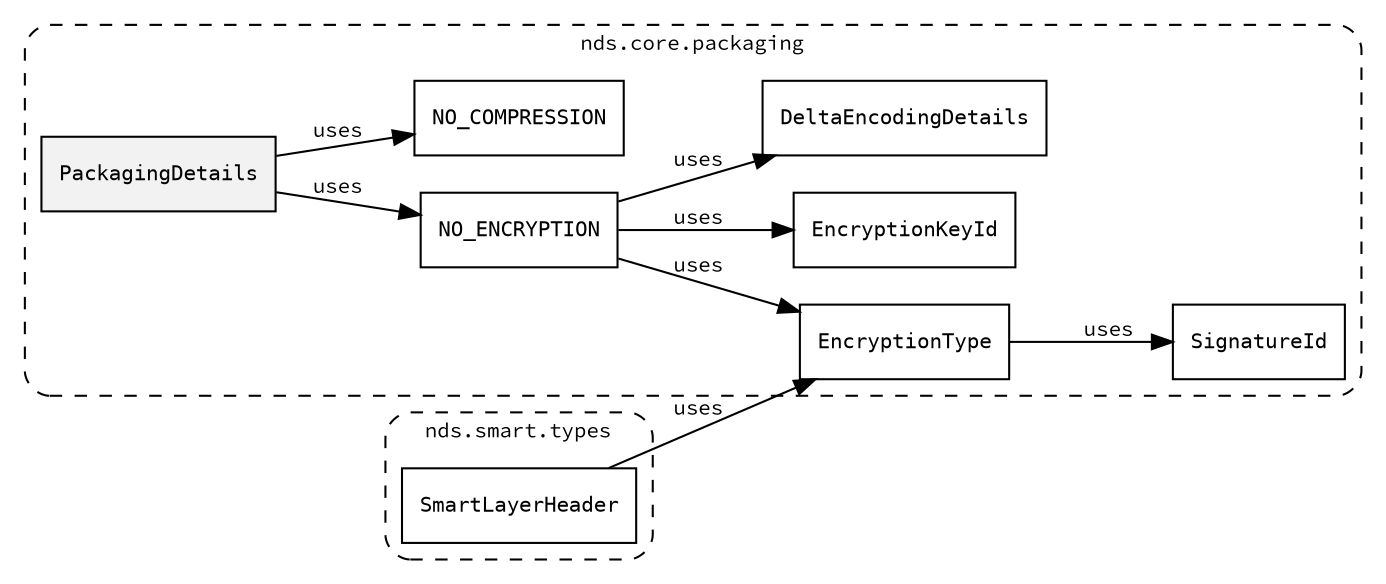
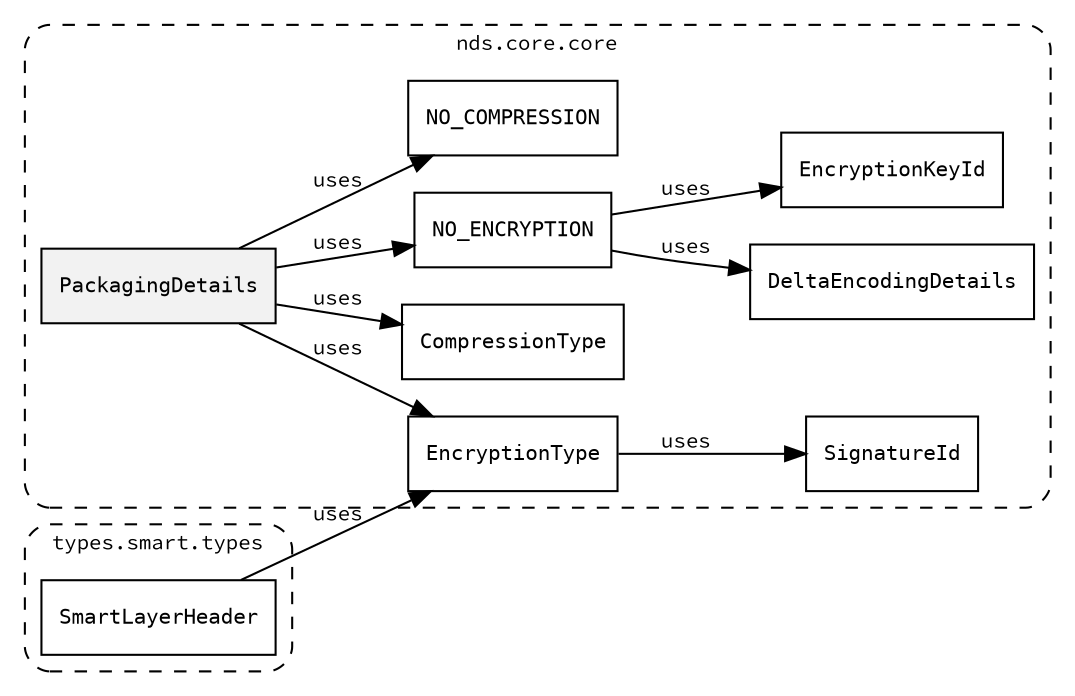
cluster "nds.core.packaging": label "nds.core.packaging" -> "nds.core.core"
edge "NO_ENCRYPTION" -> "EncryptionType": now "PackagingDetails" -> "EncryptionType"
node "CompressionType": added
cluster "nds.smart.types": label "nds.smart.types" -> "types.smart.types"
